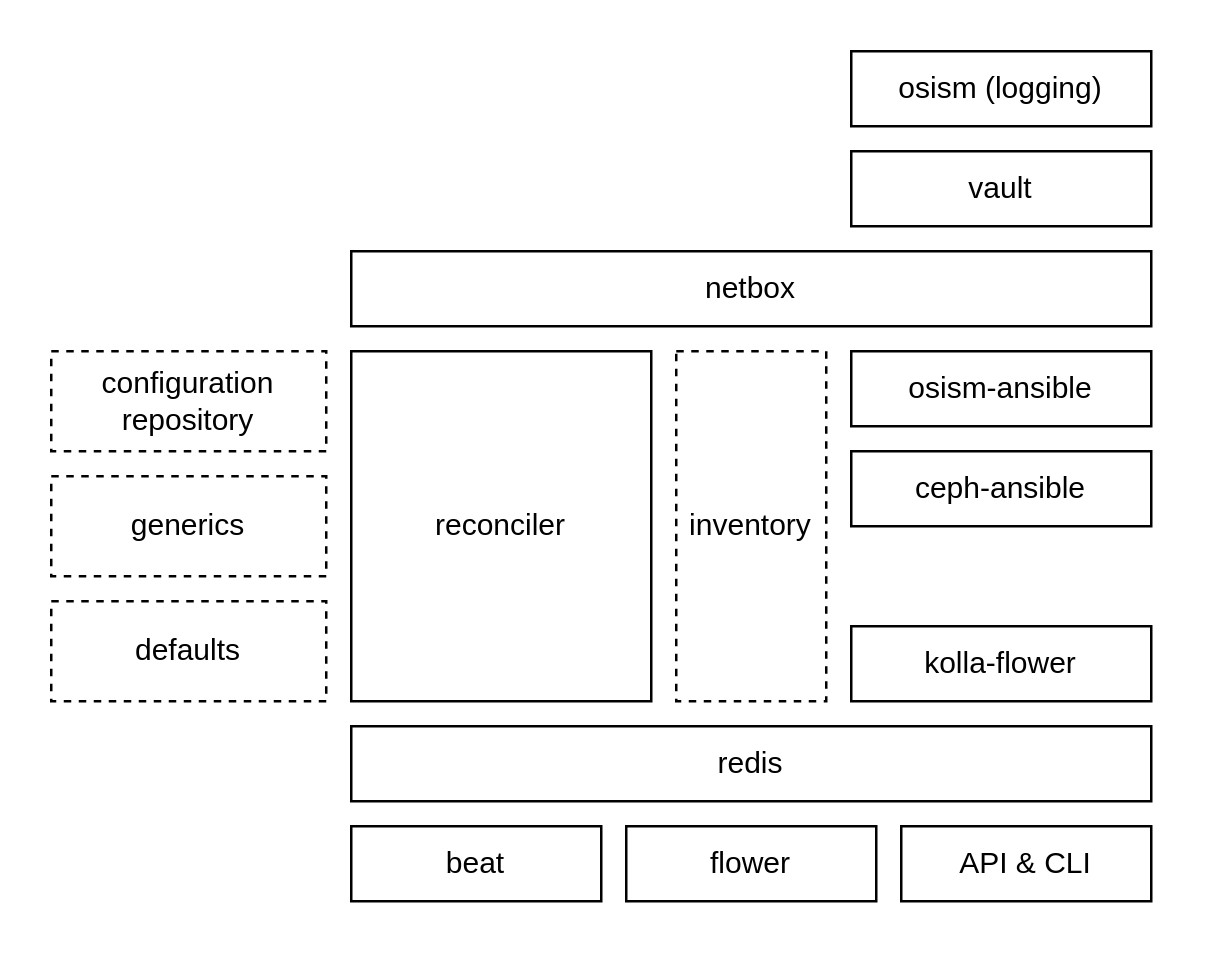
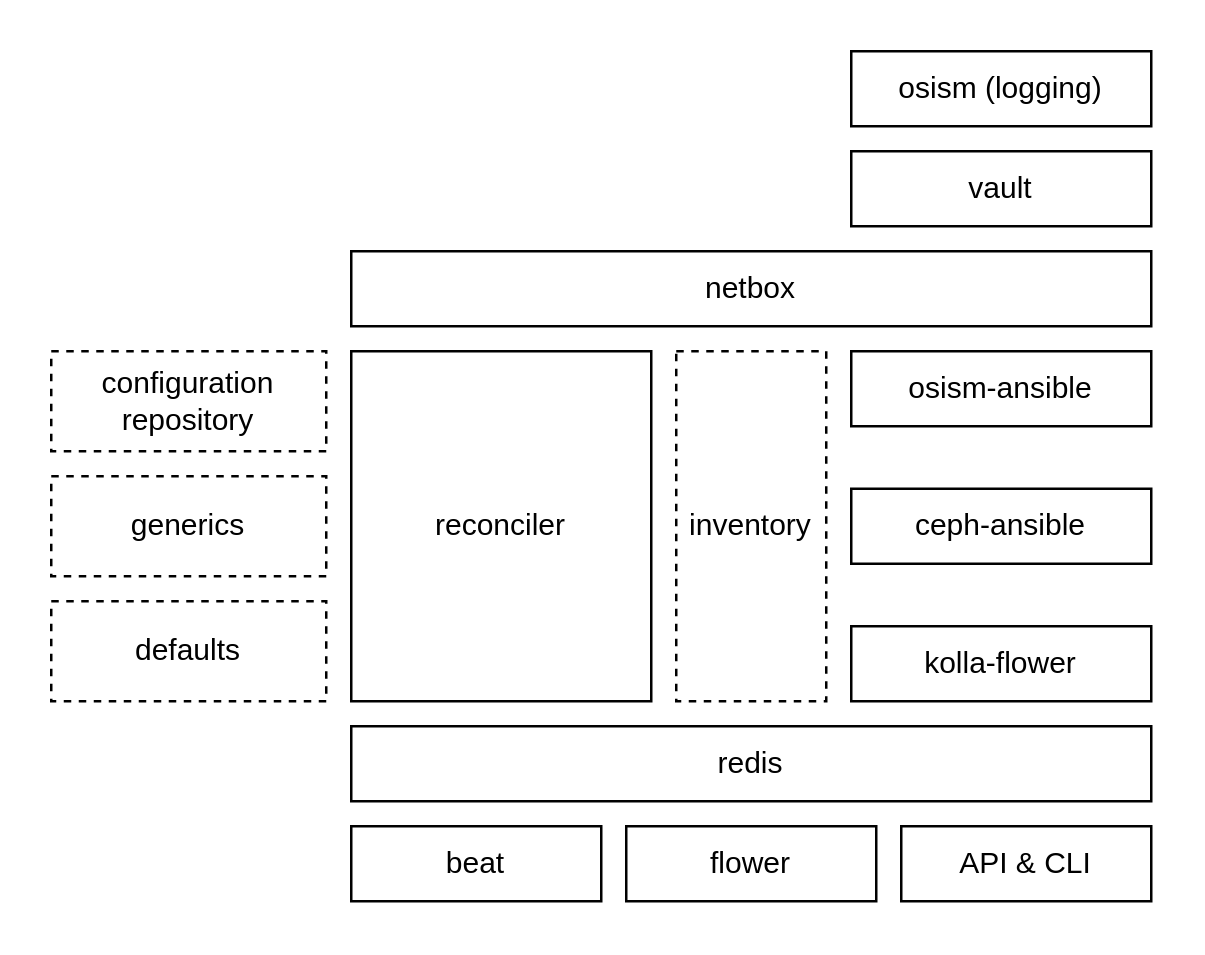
node "ceph-ansible": moved (1001, 489) -> (1001, 526)
